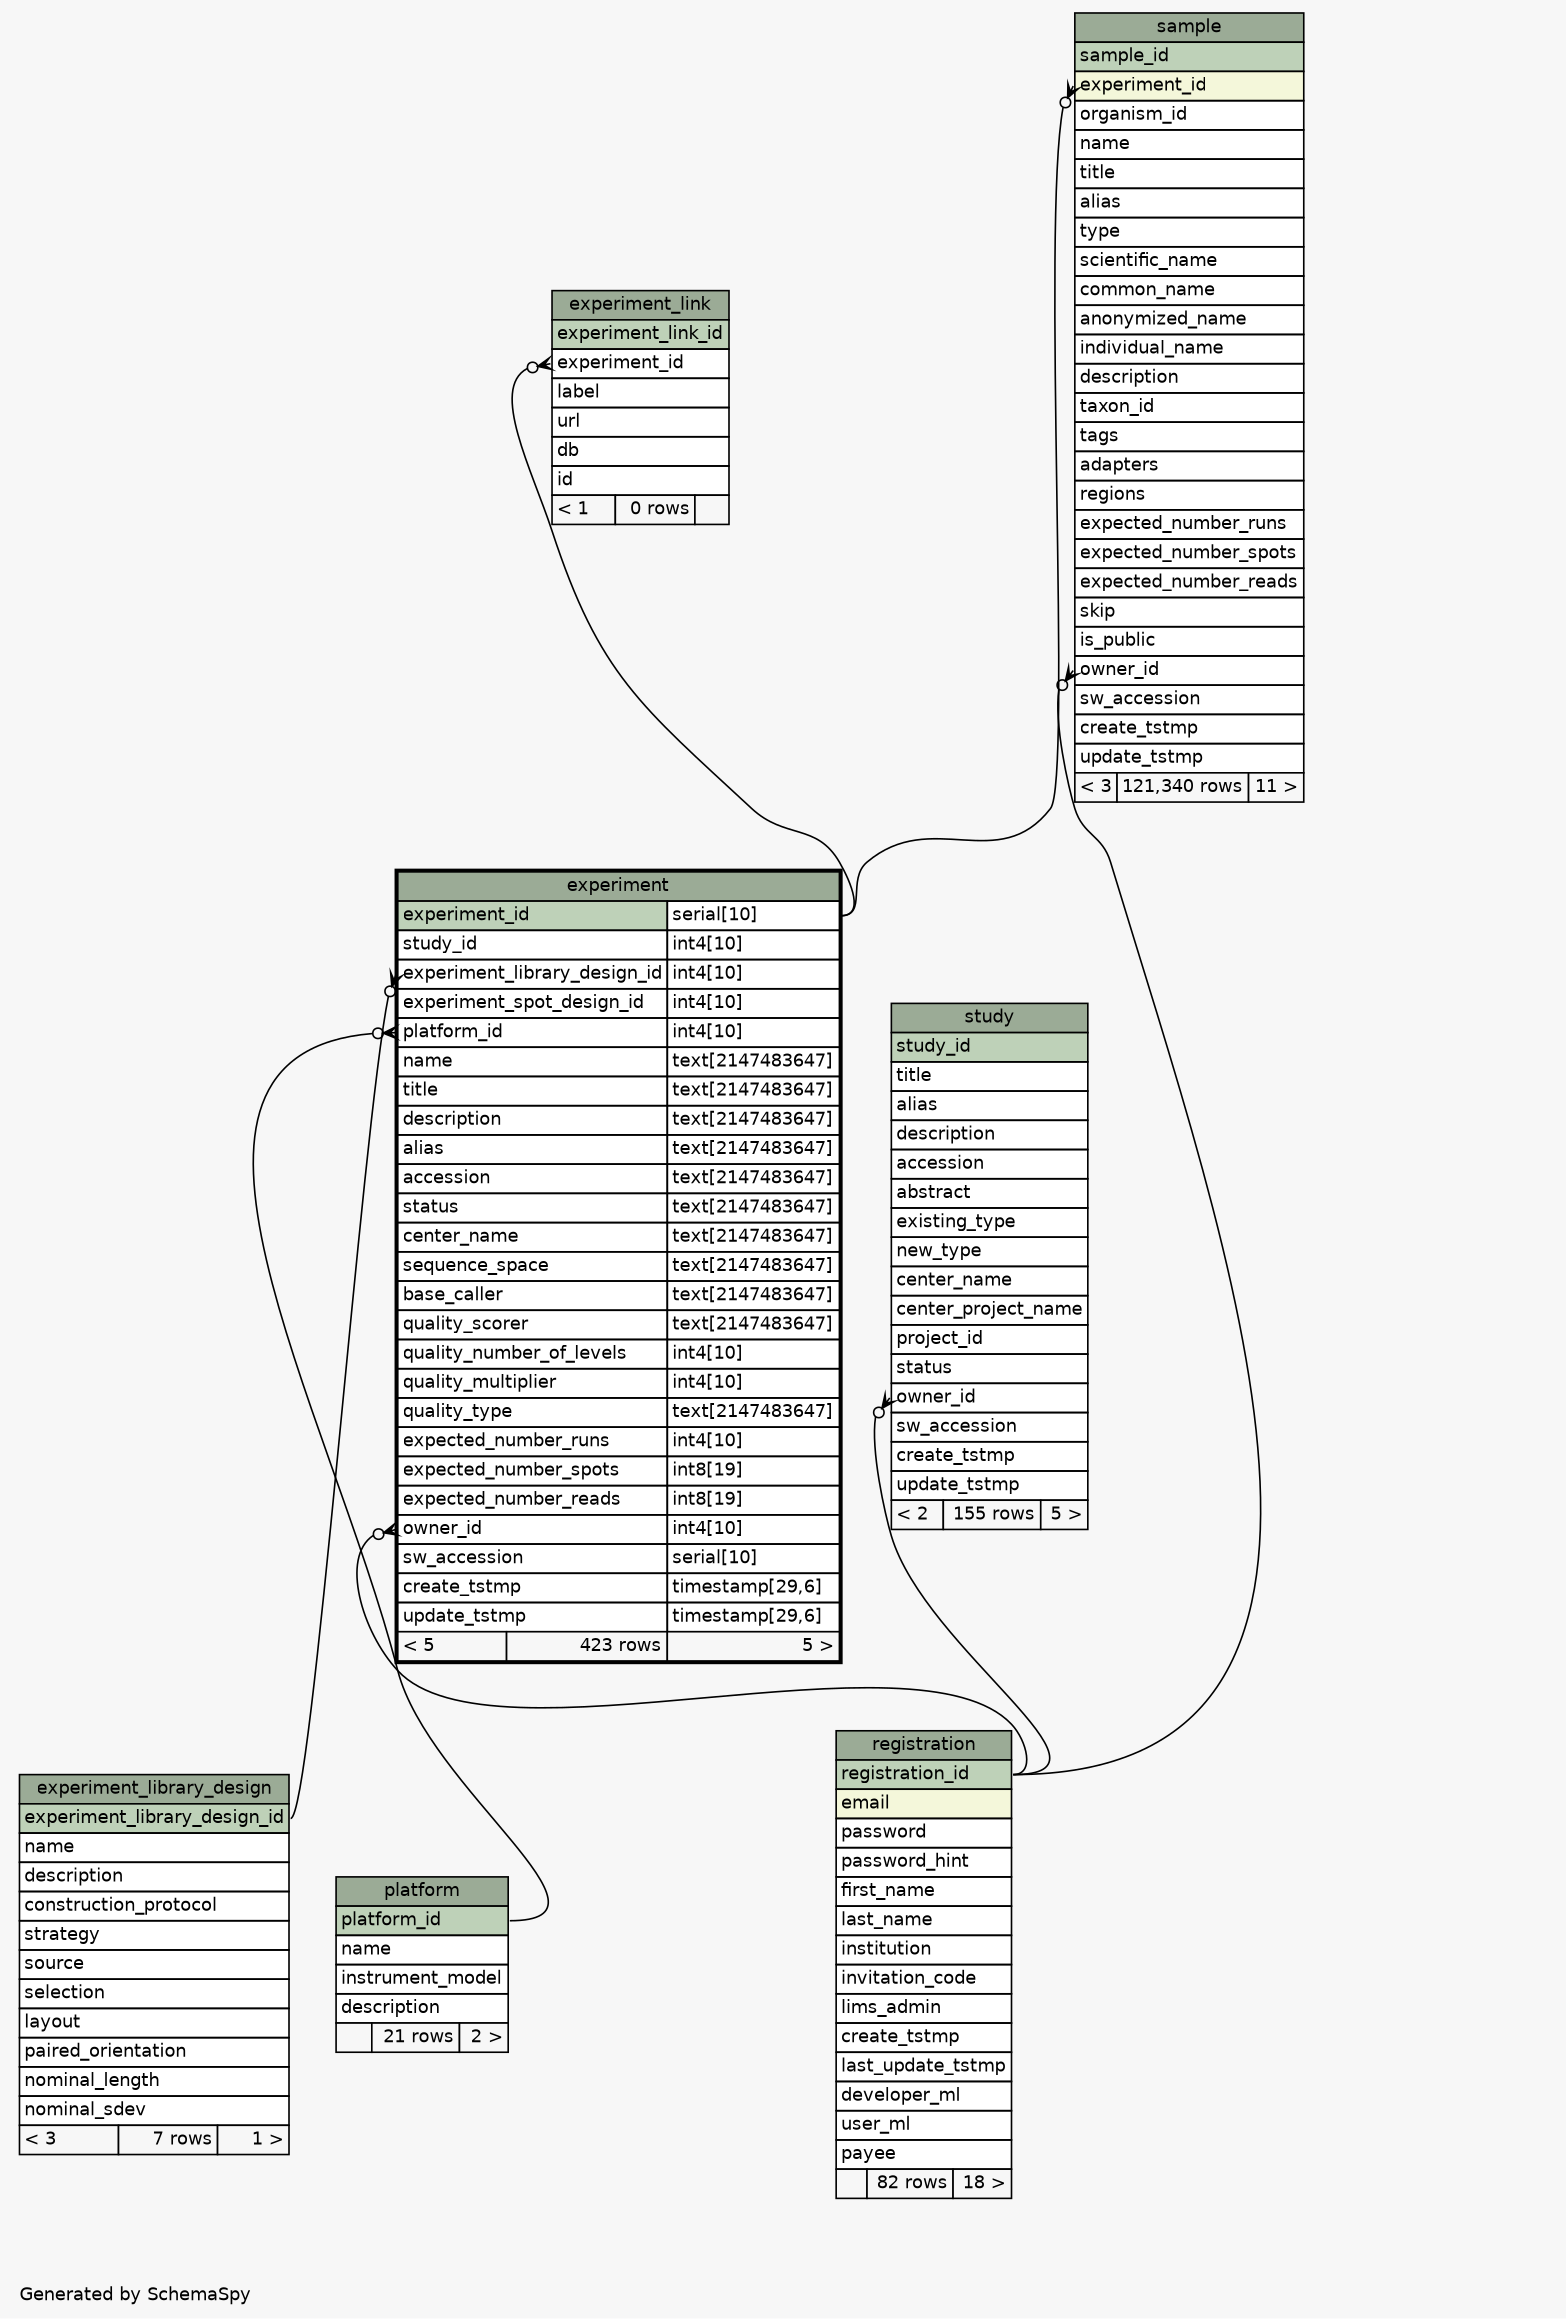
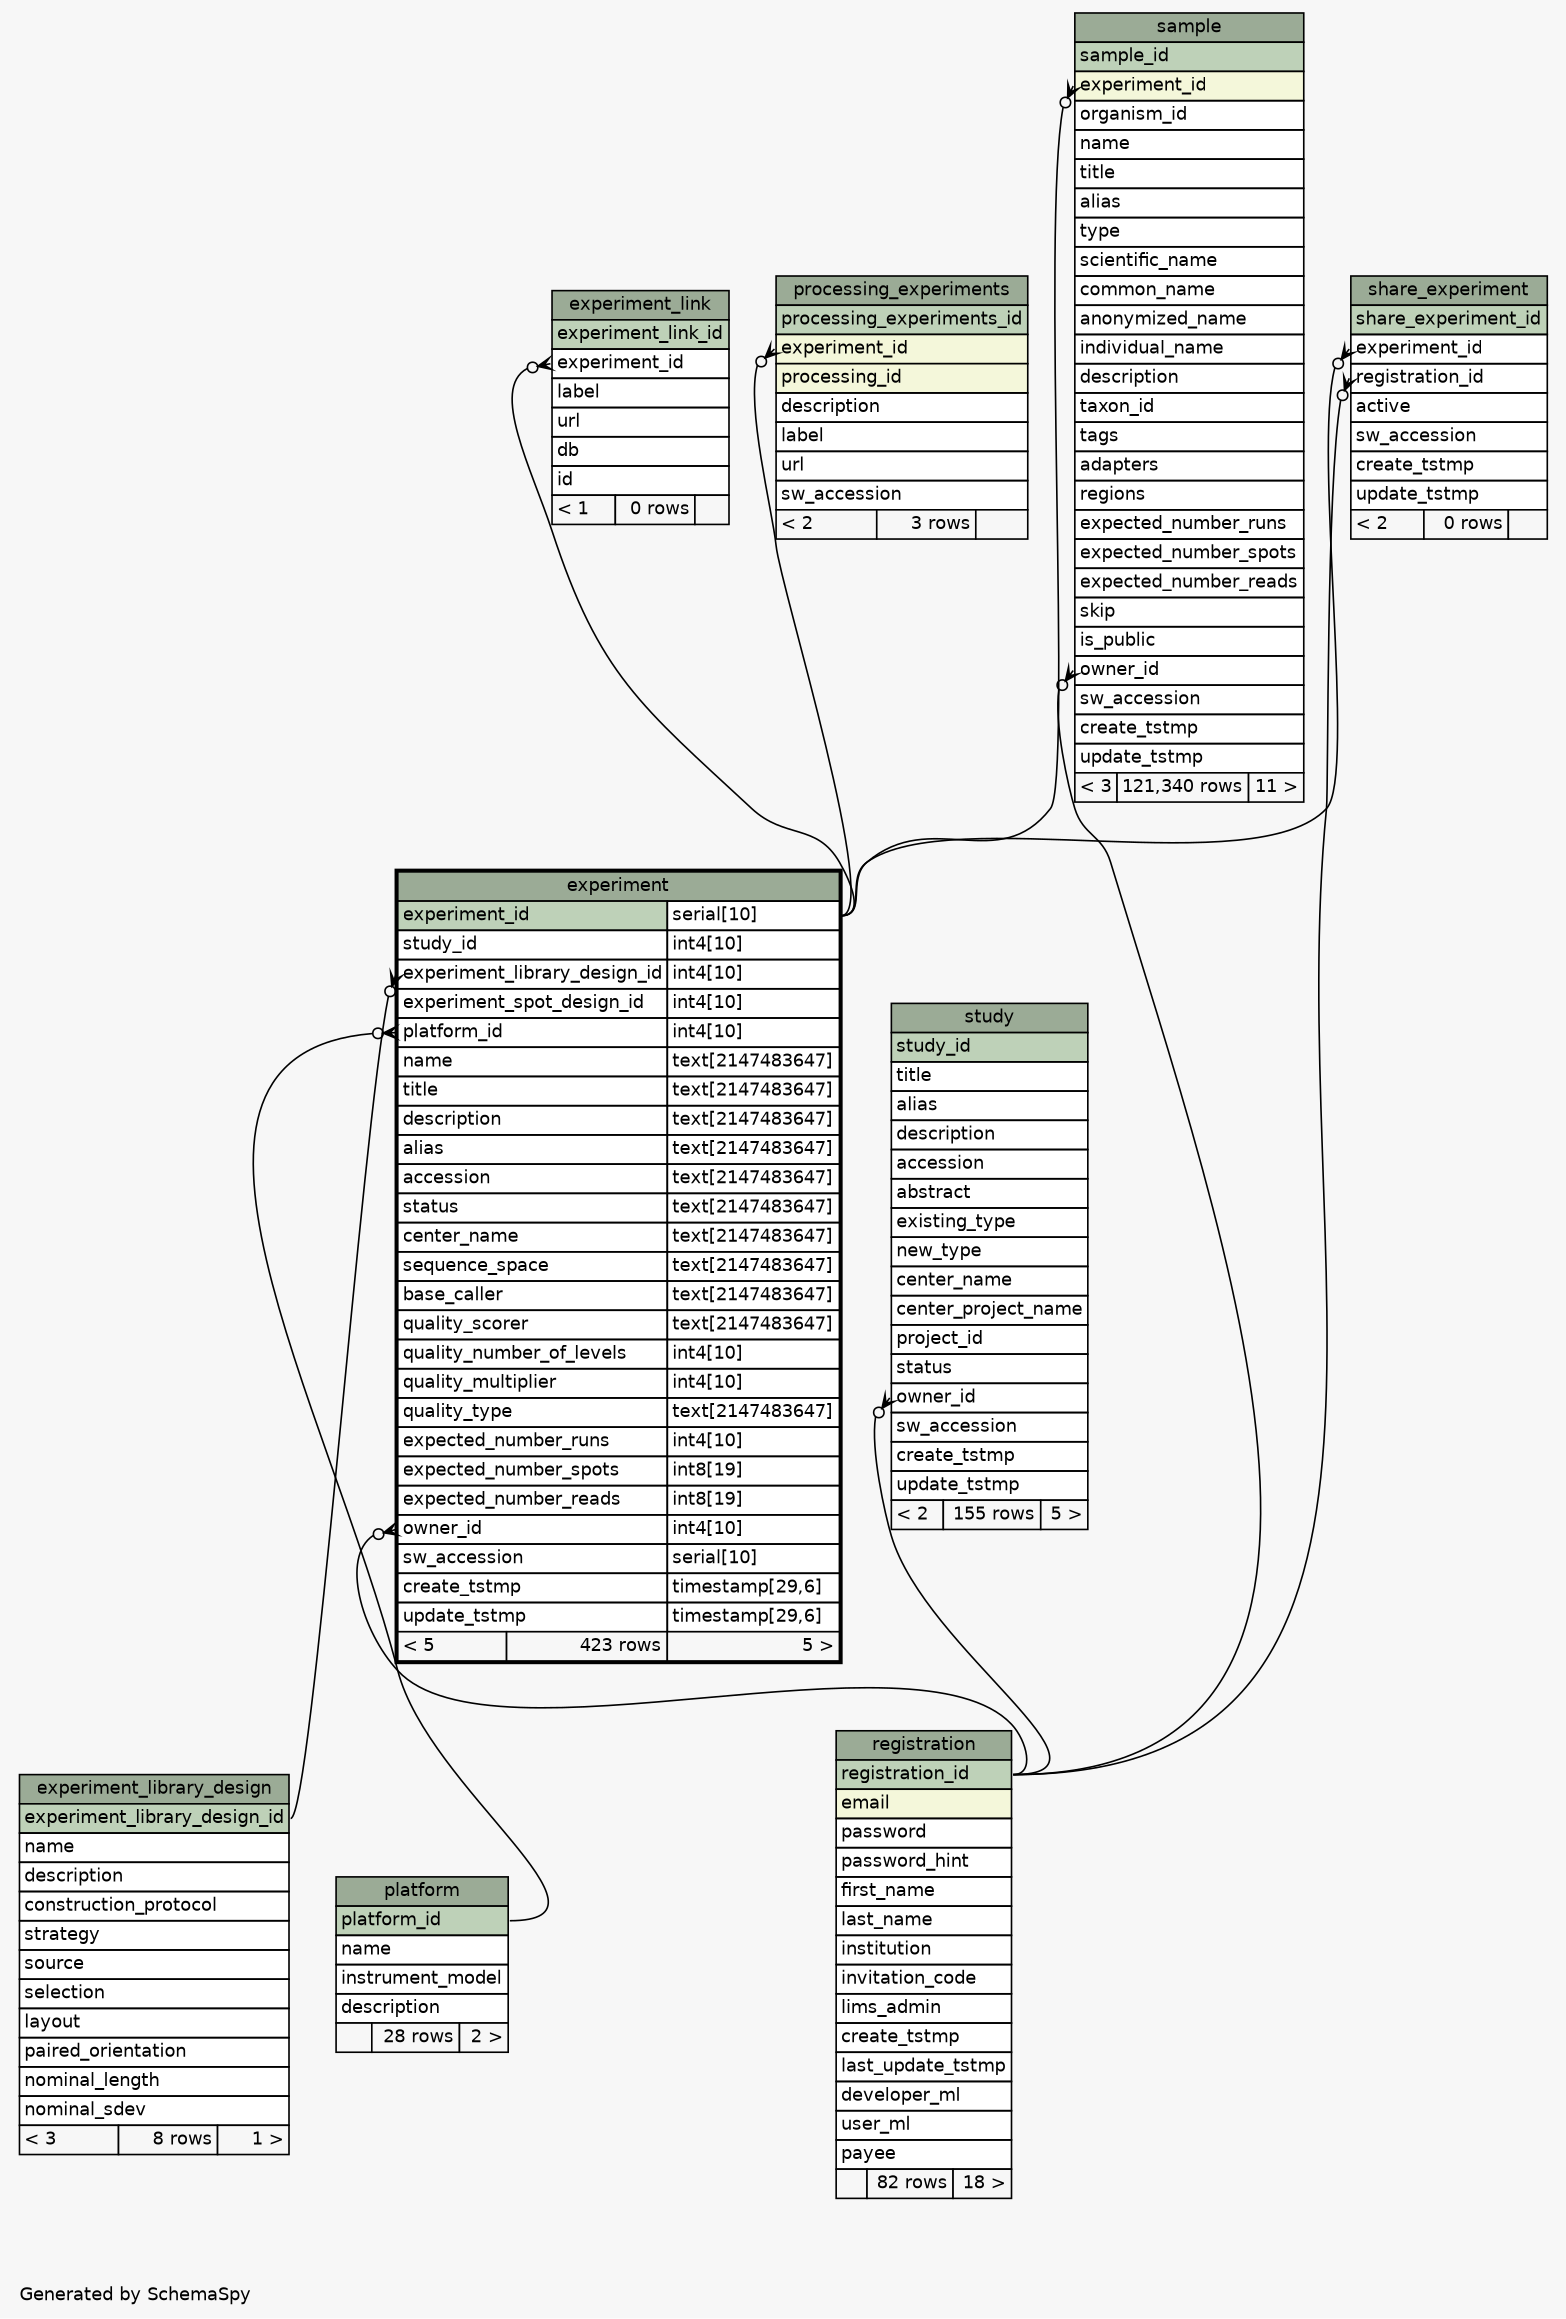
node "processing_experiments": added
node "share_experiment": added
node "platform": text "21 rows" -> "28 rows"
node "experiment_library_design": text "7 rows" -> "8 rows"
